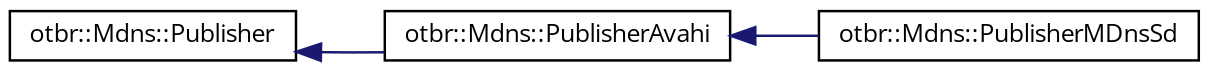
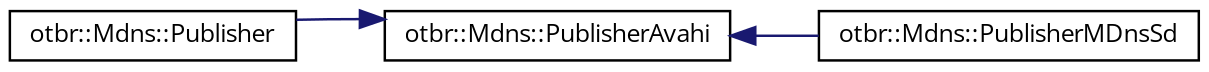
edge "otbr::Mdns::PublisherAvahi" -> "otbr::Mdns::Publisher": reversed
